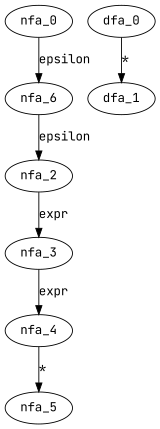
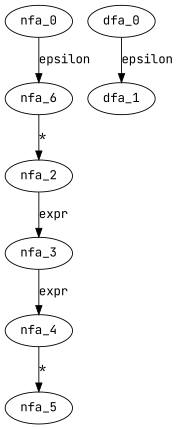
edge "dfa_0" -> "dfa_1": label "*" -> "epsilon"
edge "nfa_6" -> "nfa_2": label "epsilon" -> "*"
